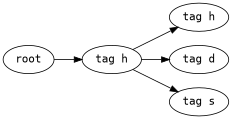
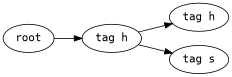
node "tag d": removed
